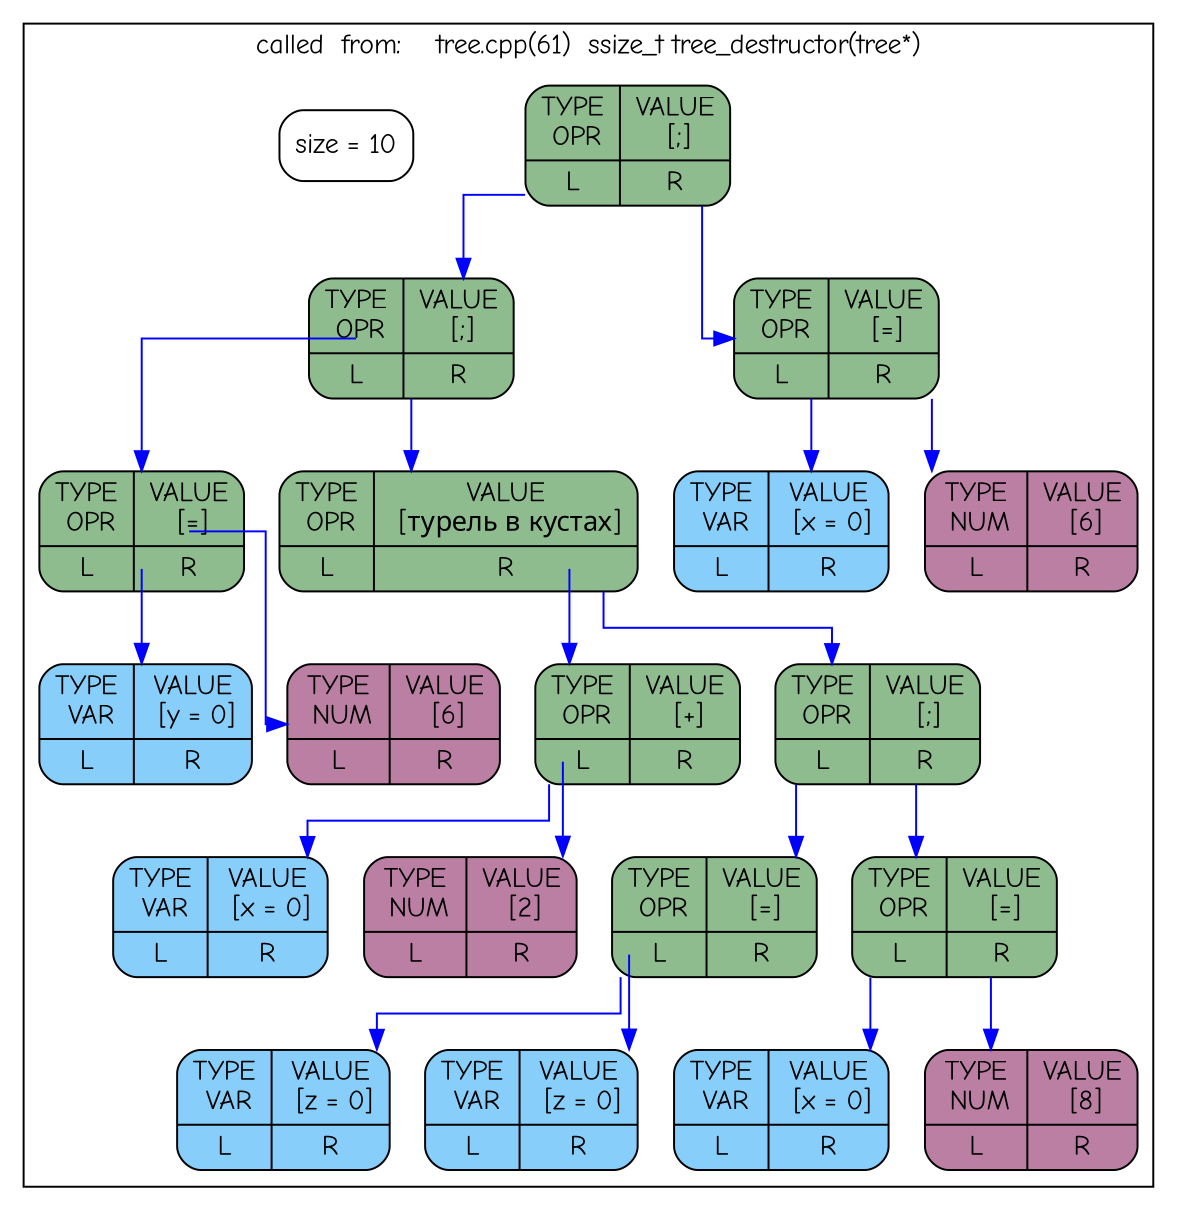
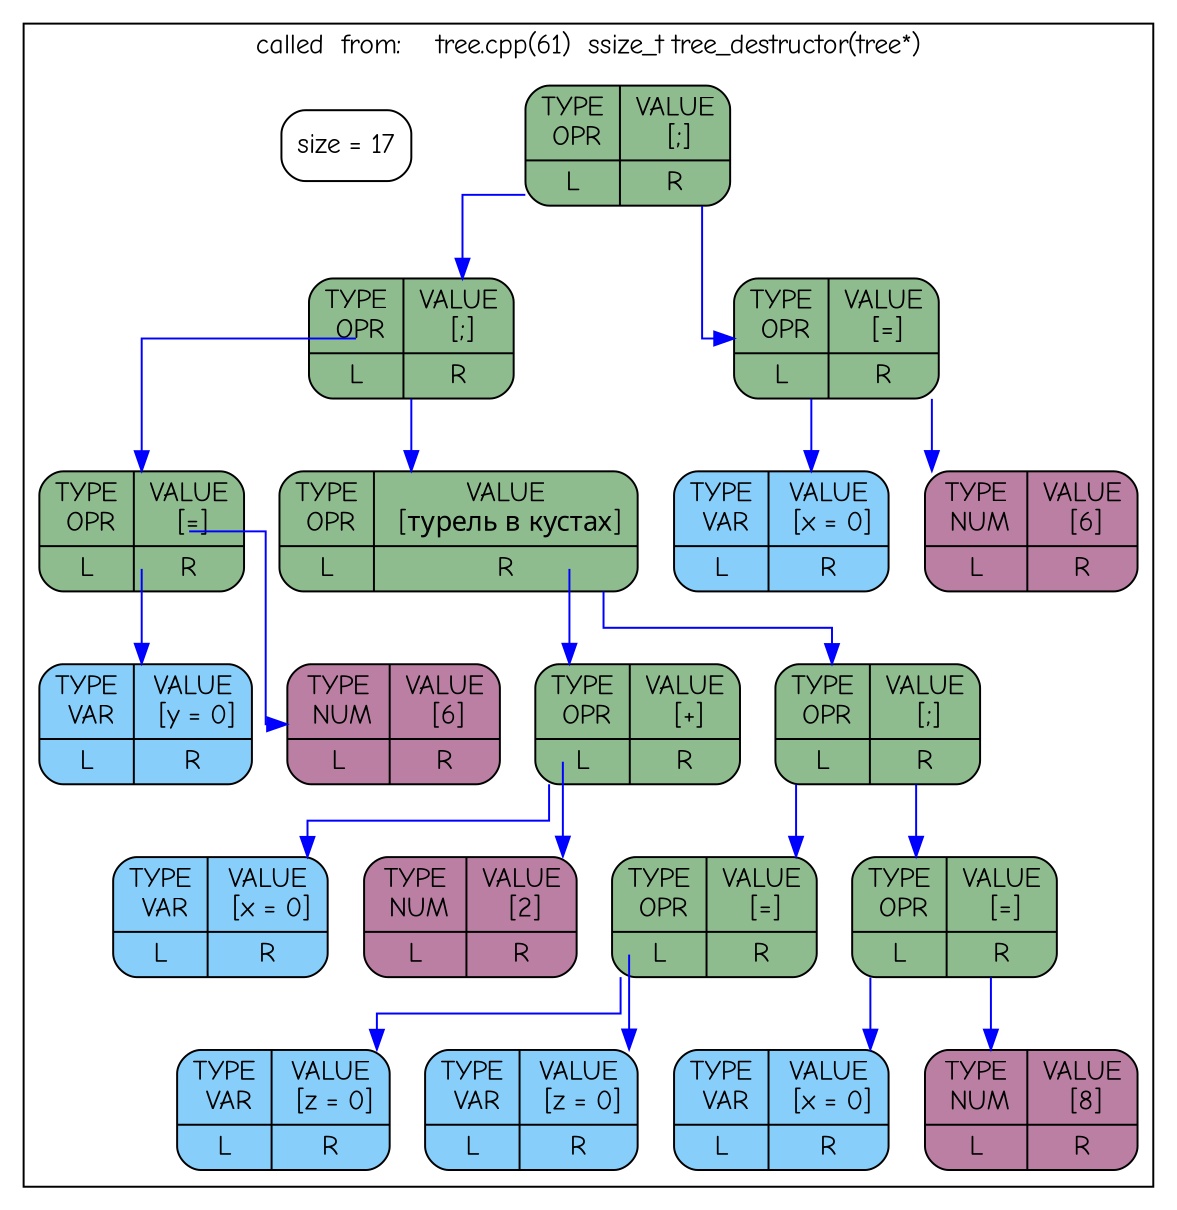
node "size = 10": label "size = 10" -> "size = 17"
